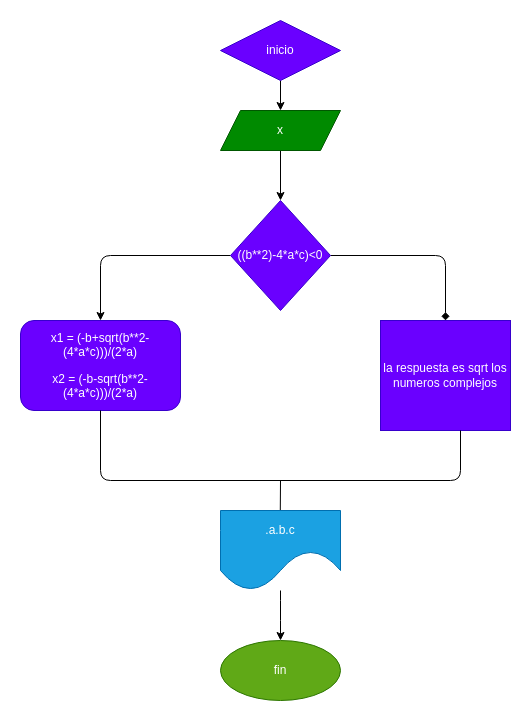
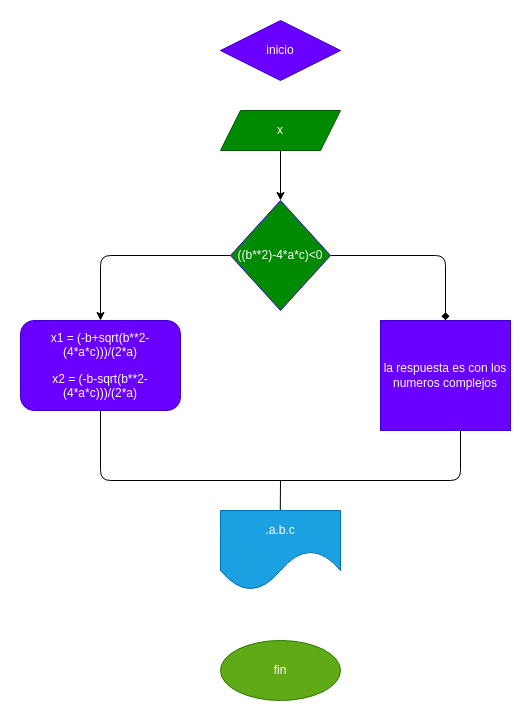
edge "inicio" -> "x": removed
node "((b**2)-4*a*c)<0": fillcolor #6a00ff -> #008a00
node "la respuesta es sqrt los numeros complejos": label "la respuesta es sqrt los numeros complejos" -> "la respuesta es con los numeros complejos"
edge ".a.b.c" -> "fin": removed
